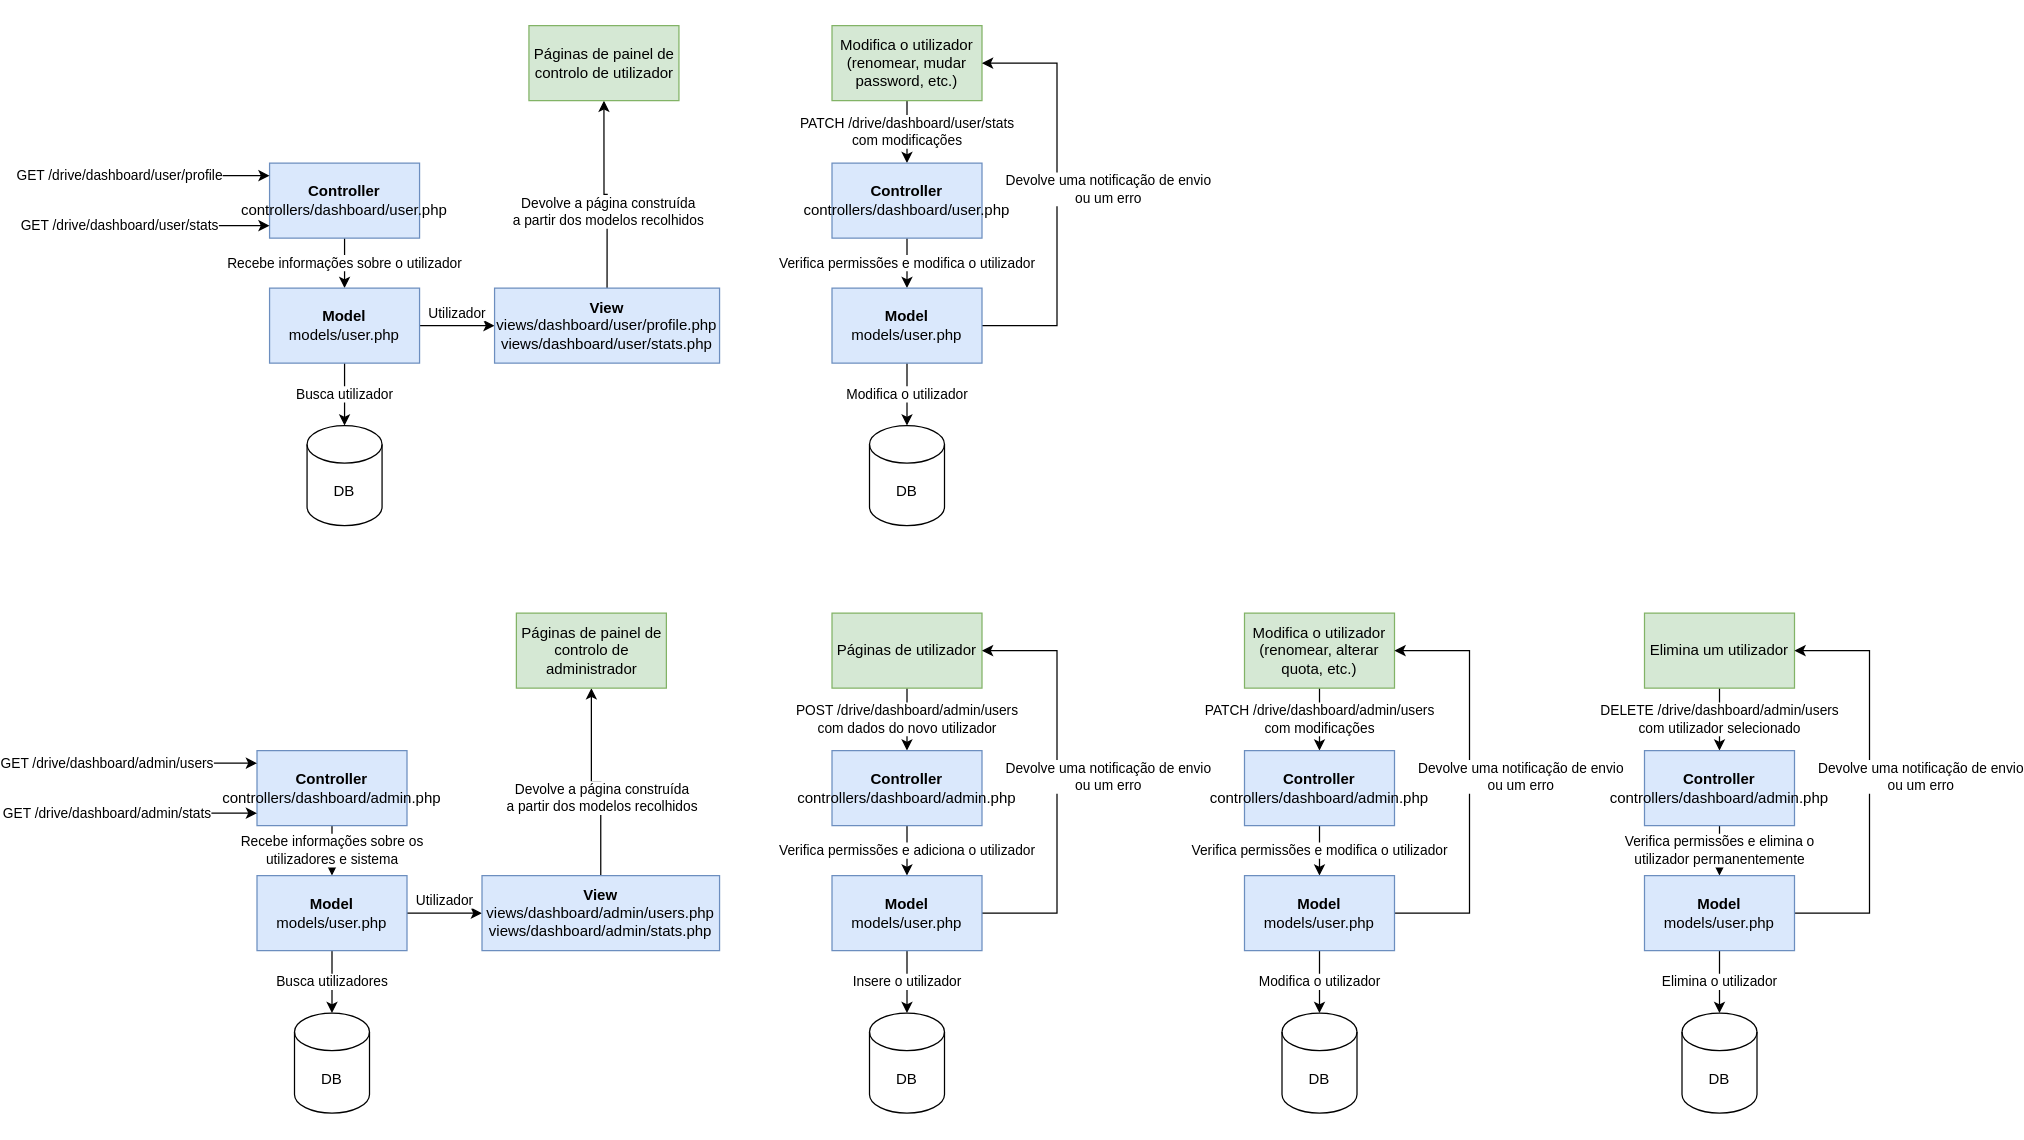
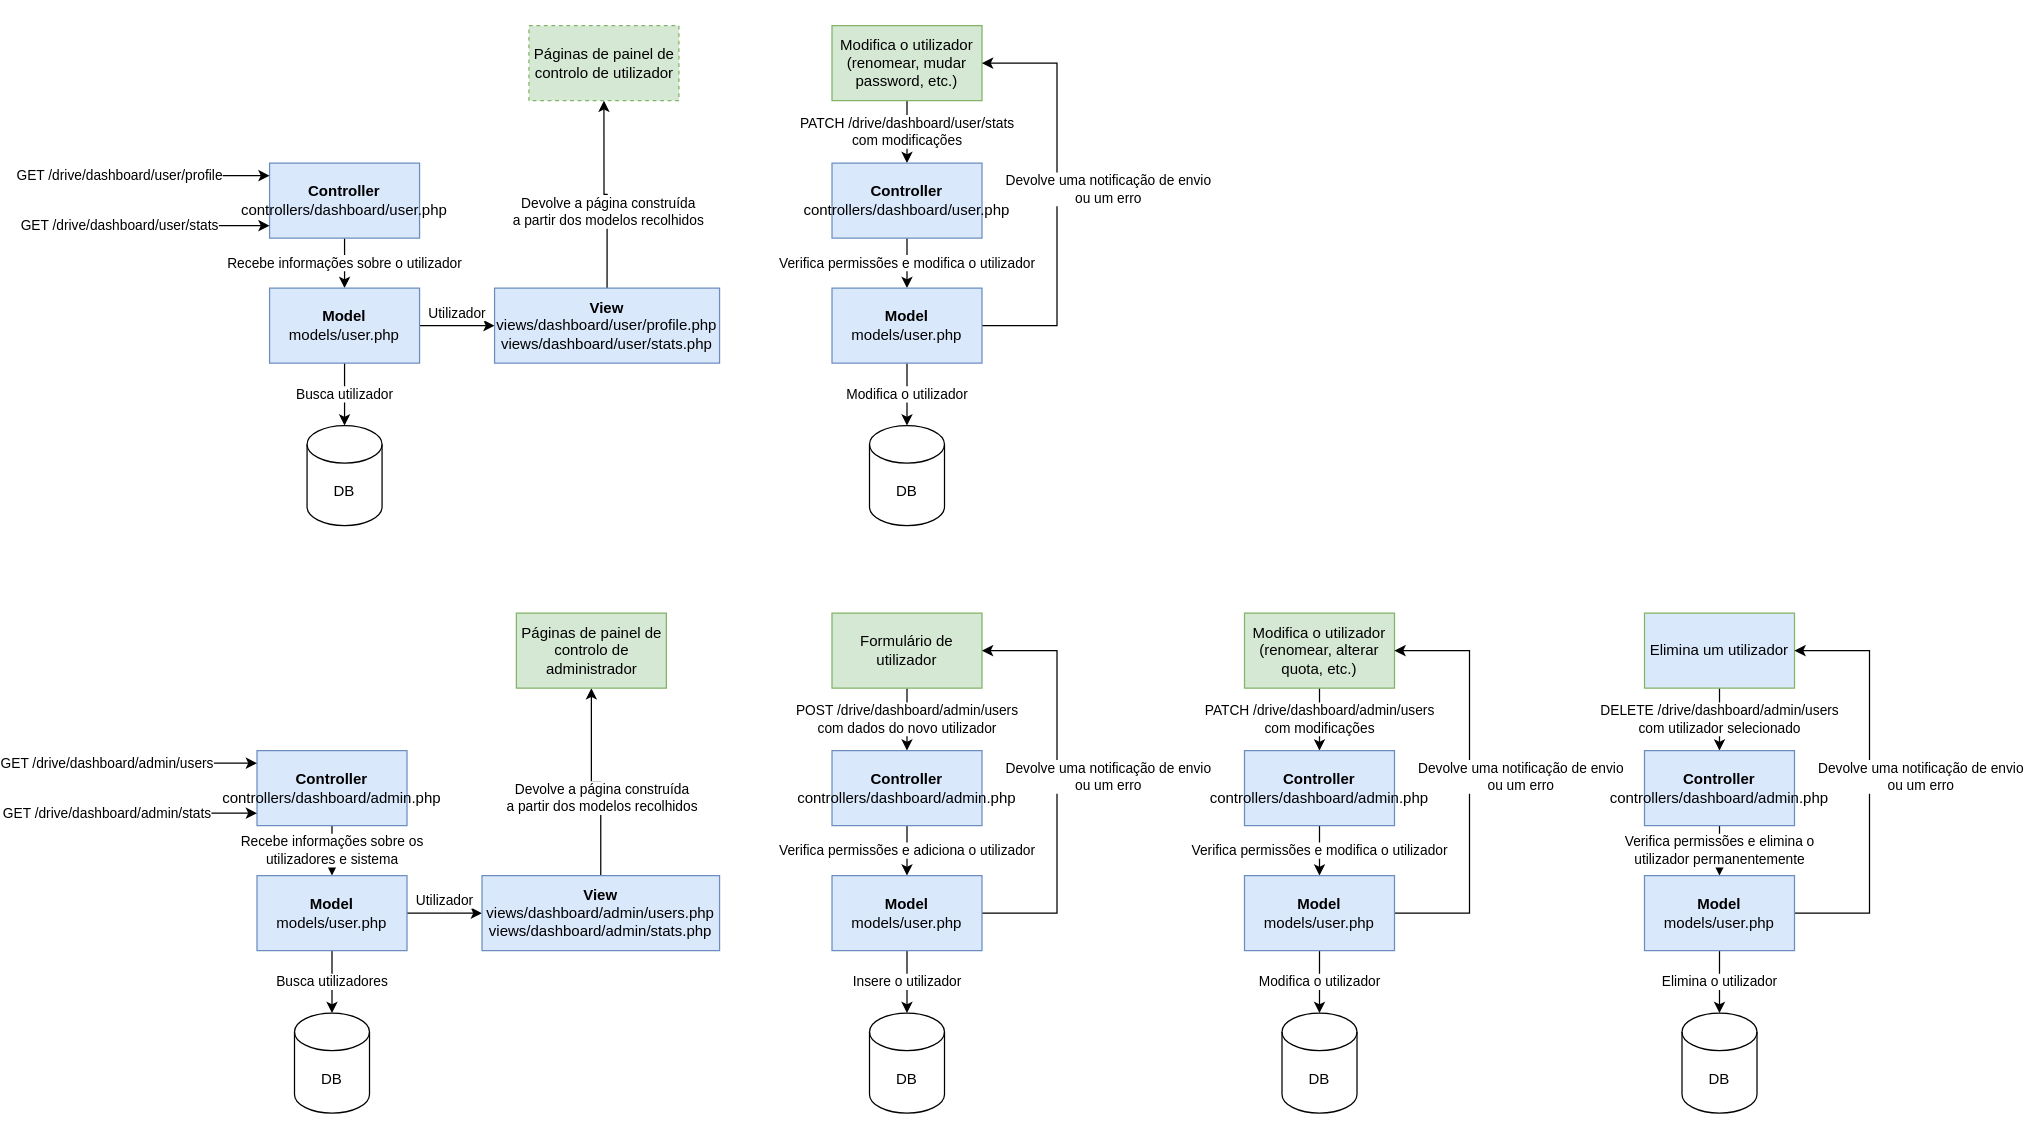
node "Páginas de painel de controlo de utilizador": style solid -> dashed
node "Páginas de utilizador": label "Páginas de utilizador" -> "Formulário de utilizador"
node "Elimina um utilizador": fillcolor #d5e8d4 -> #dae8fc
